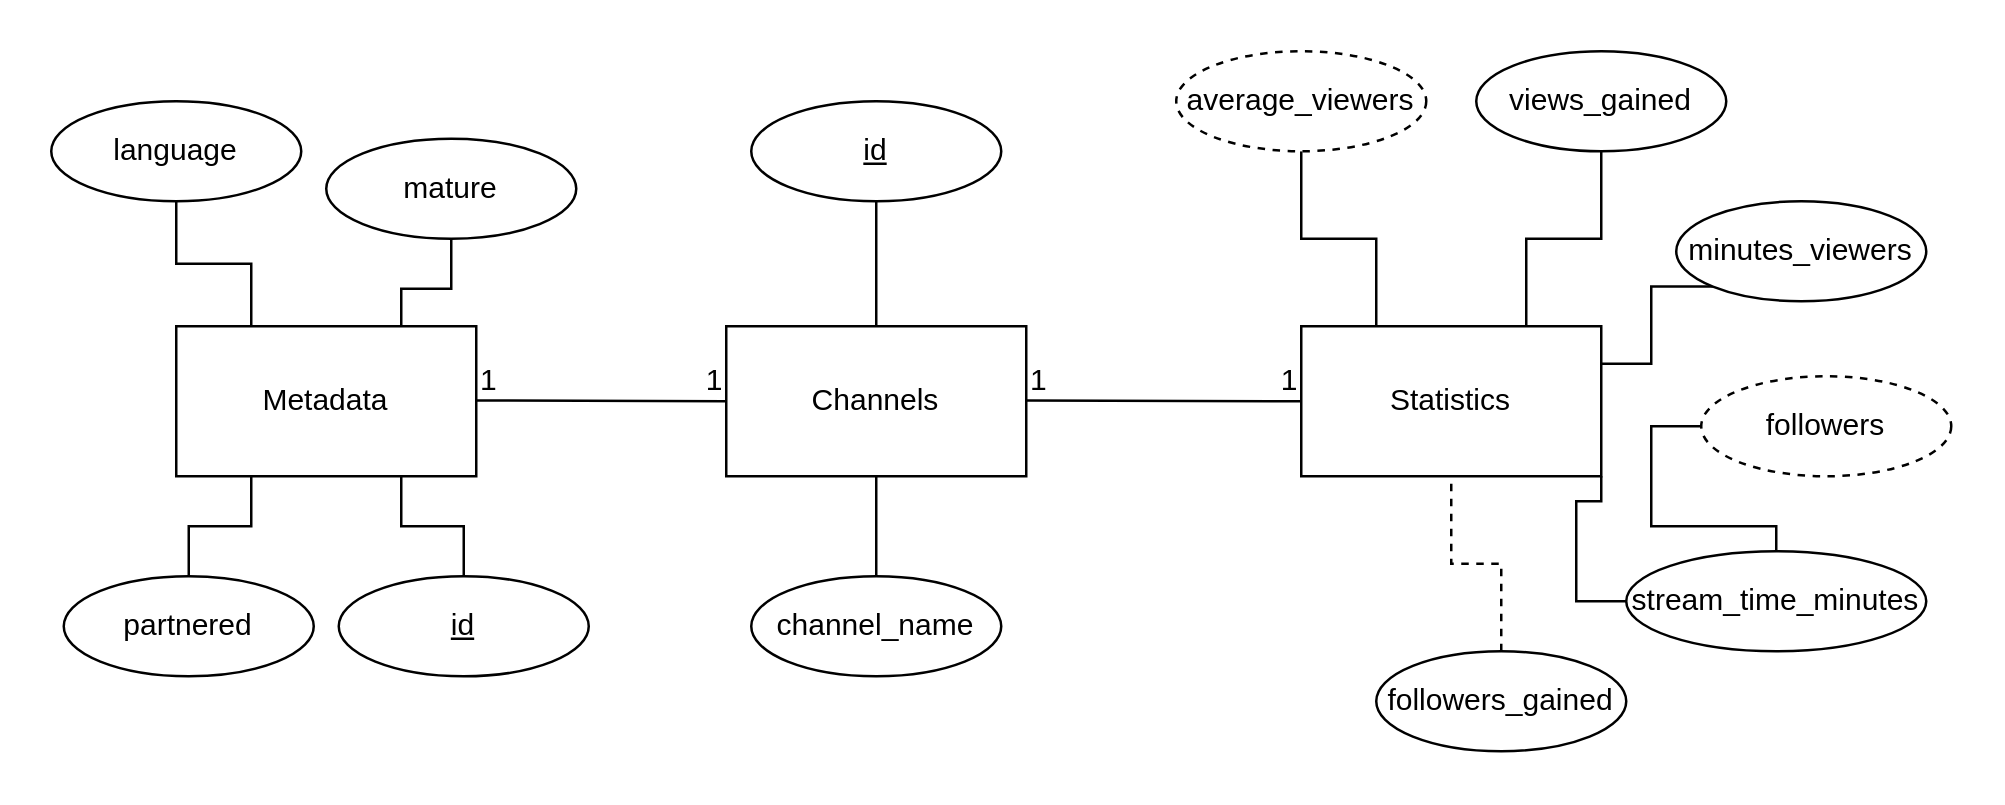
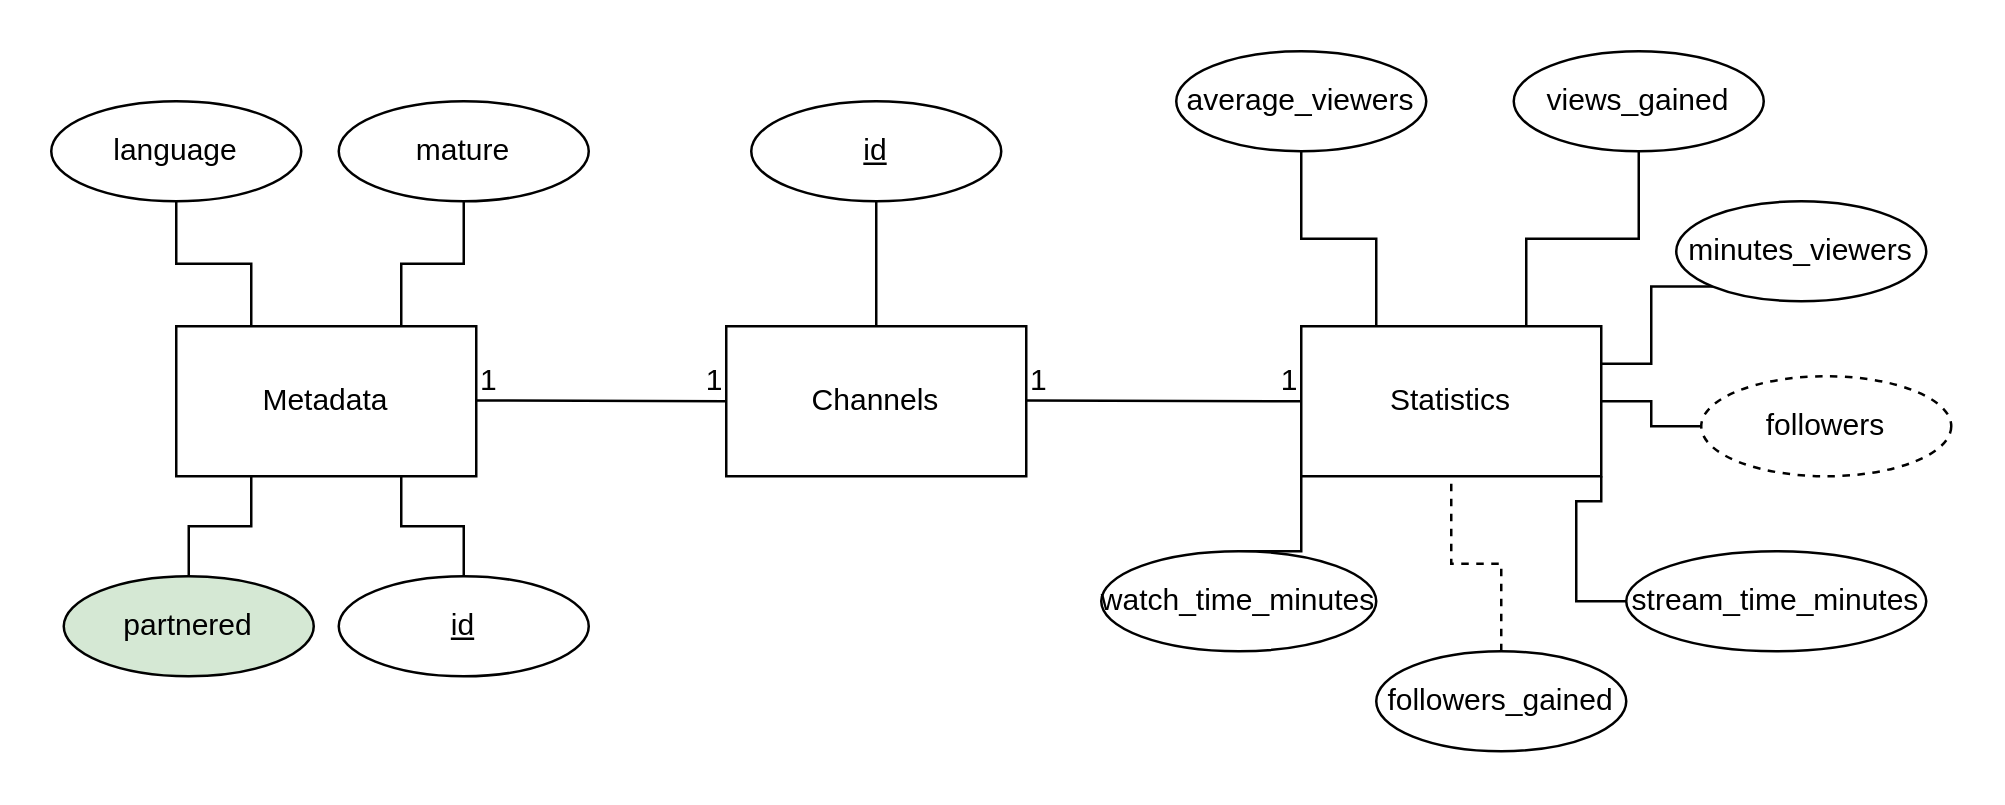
node "average_viewers": style dashed -> solid
node "views_gained": moved (1601, 101) -> (1639, 101)
node "mature": moved (451, 189) -> (464, 151)
edge "Channels" -- "channel_name": removed
edge "followers" -- "stream_time_minutes": now "followers" -- "Statistics"
edge "Statistics" -- "watch_time_minutes": added
node "watch_time_minutes": added
node "partnered": fillcolor #ffffff -> #d5e8d4
node "channel_name": removed
